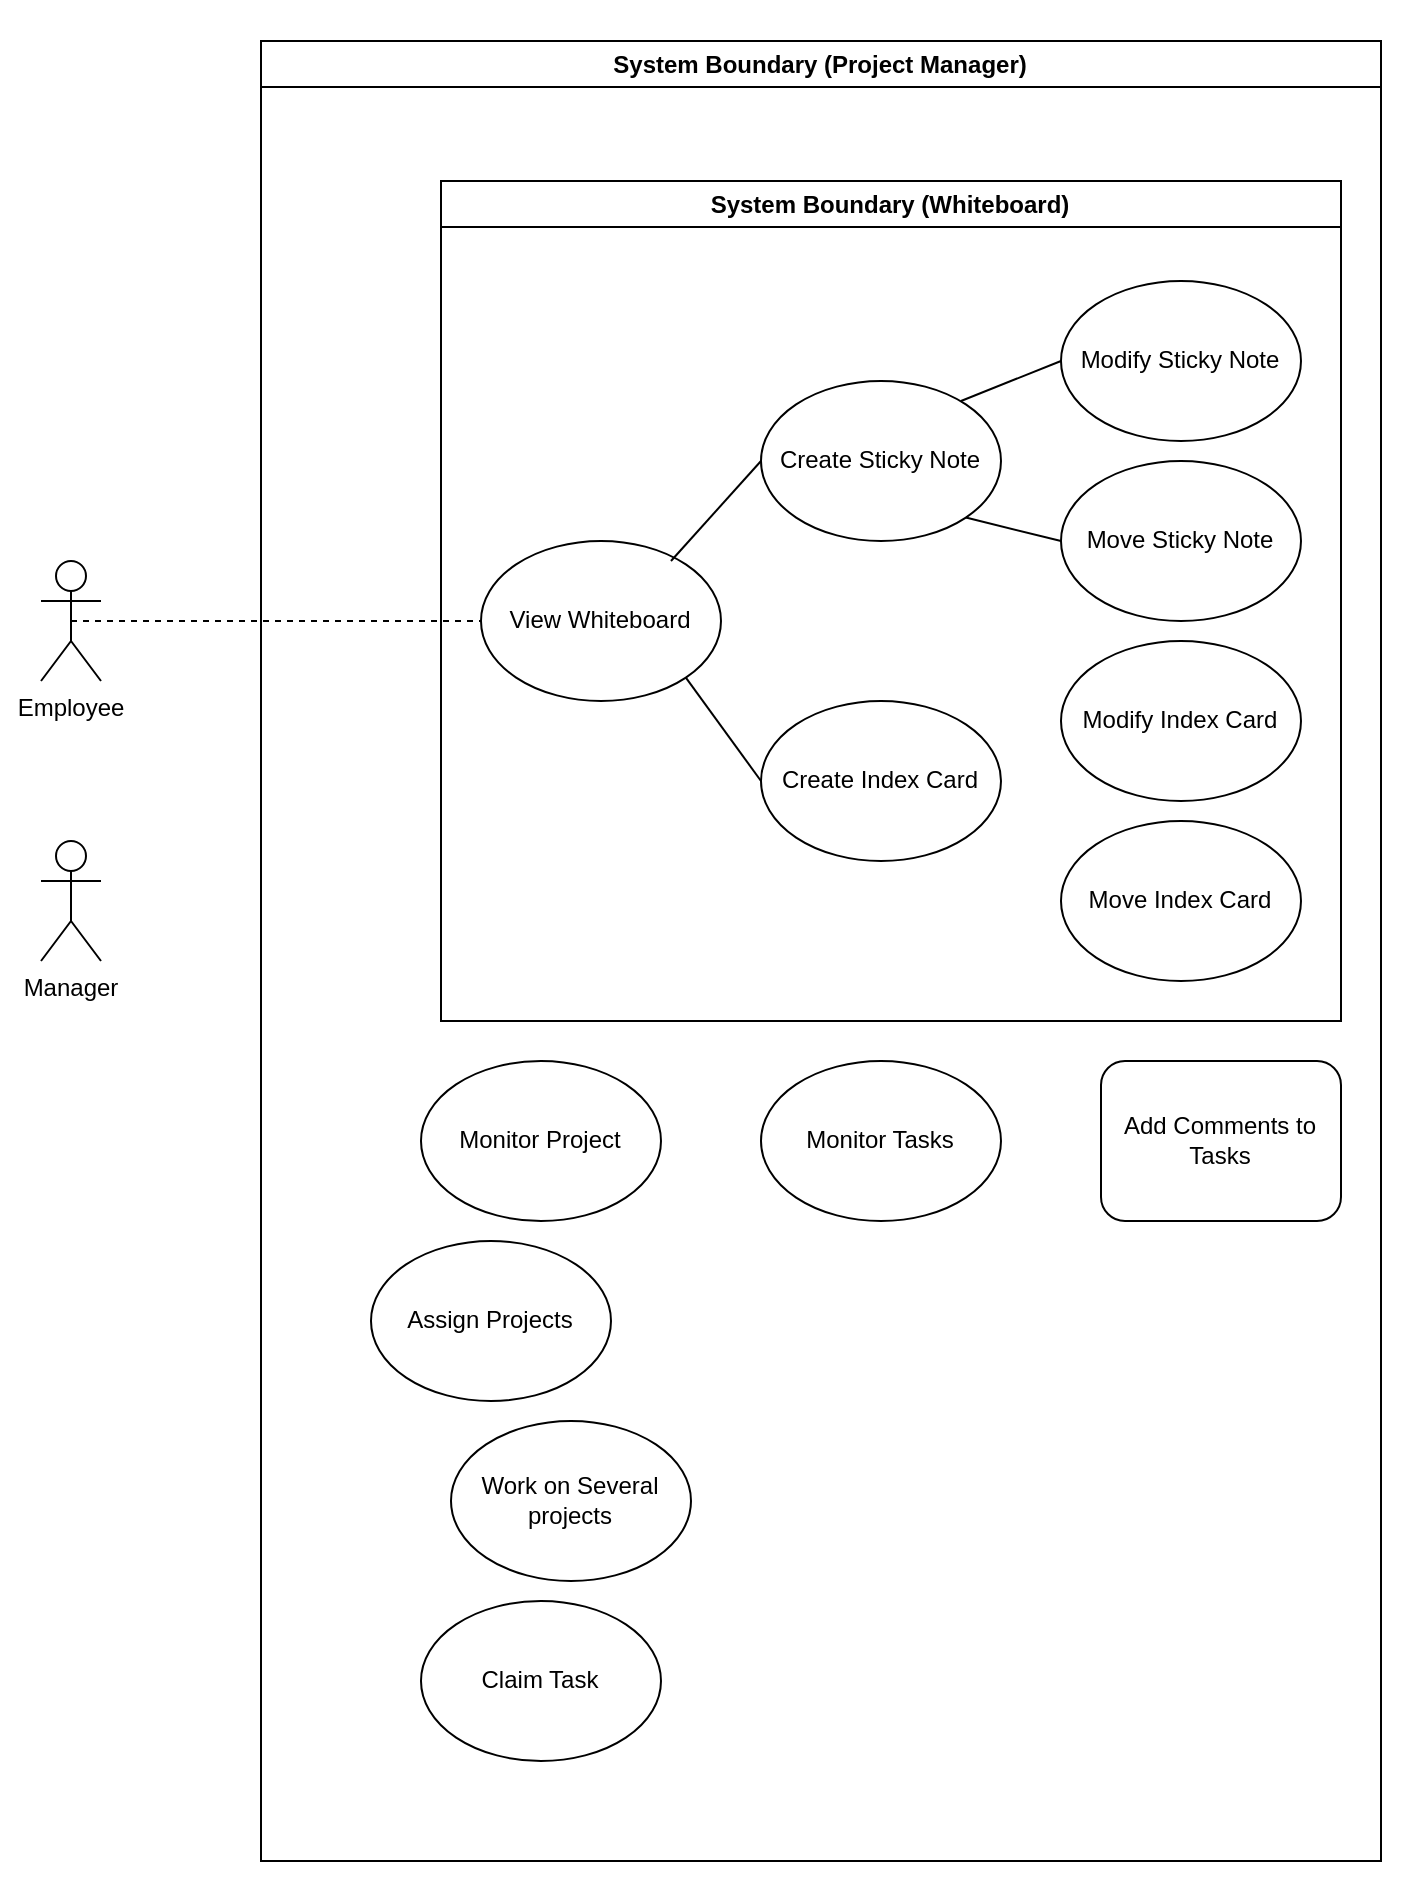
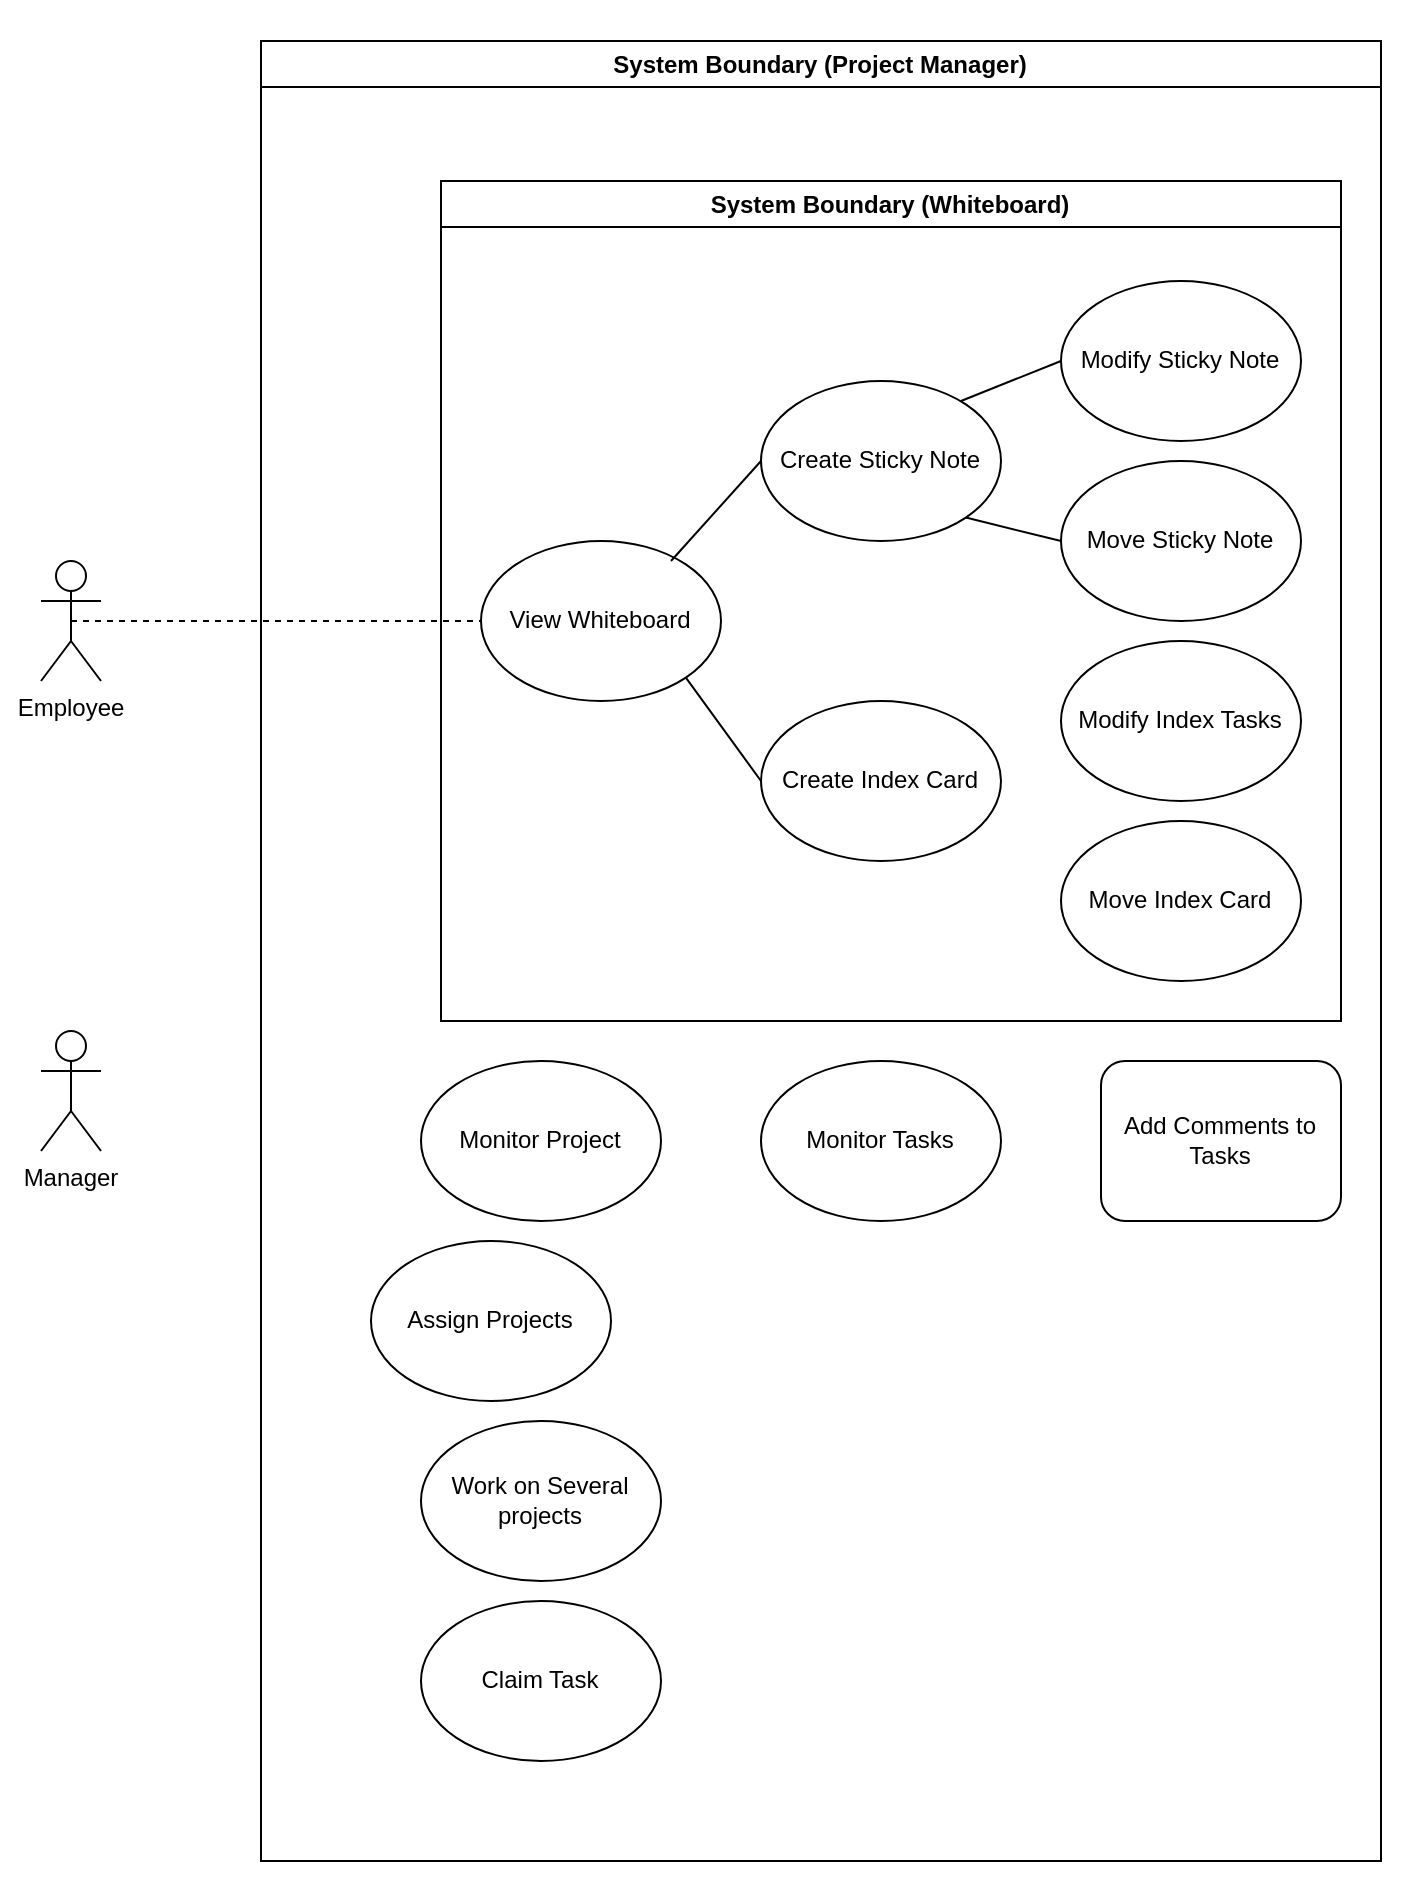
node "Modify Index Card": label "Modify Index Card" -> "Modify Index Tasks"
node "Manager": moved (71, 901) -> (71, 1091)
node "Work on Several projects": moved (571, 1501) -> (541, 1501)
